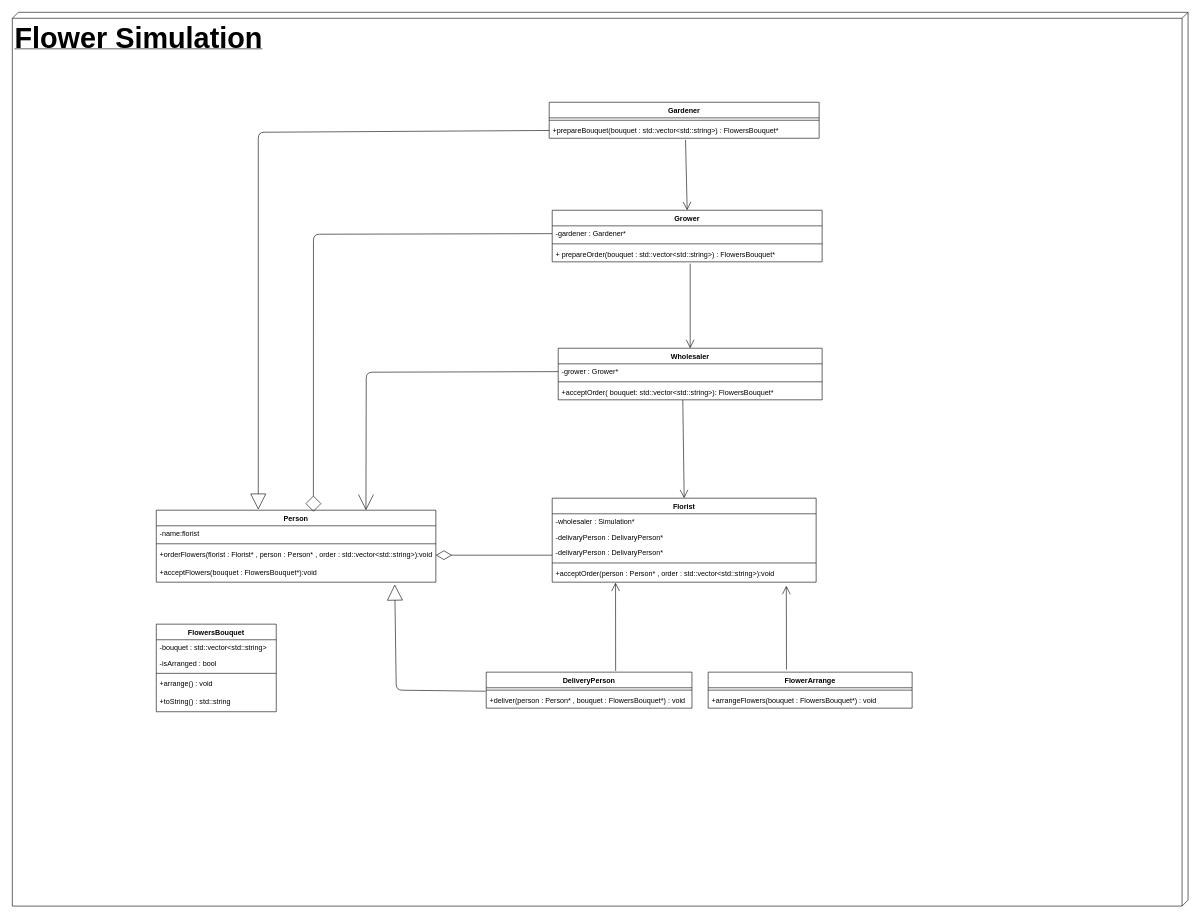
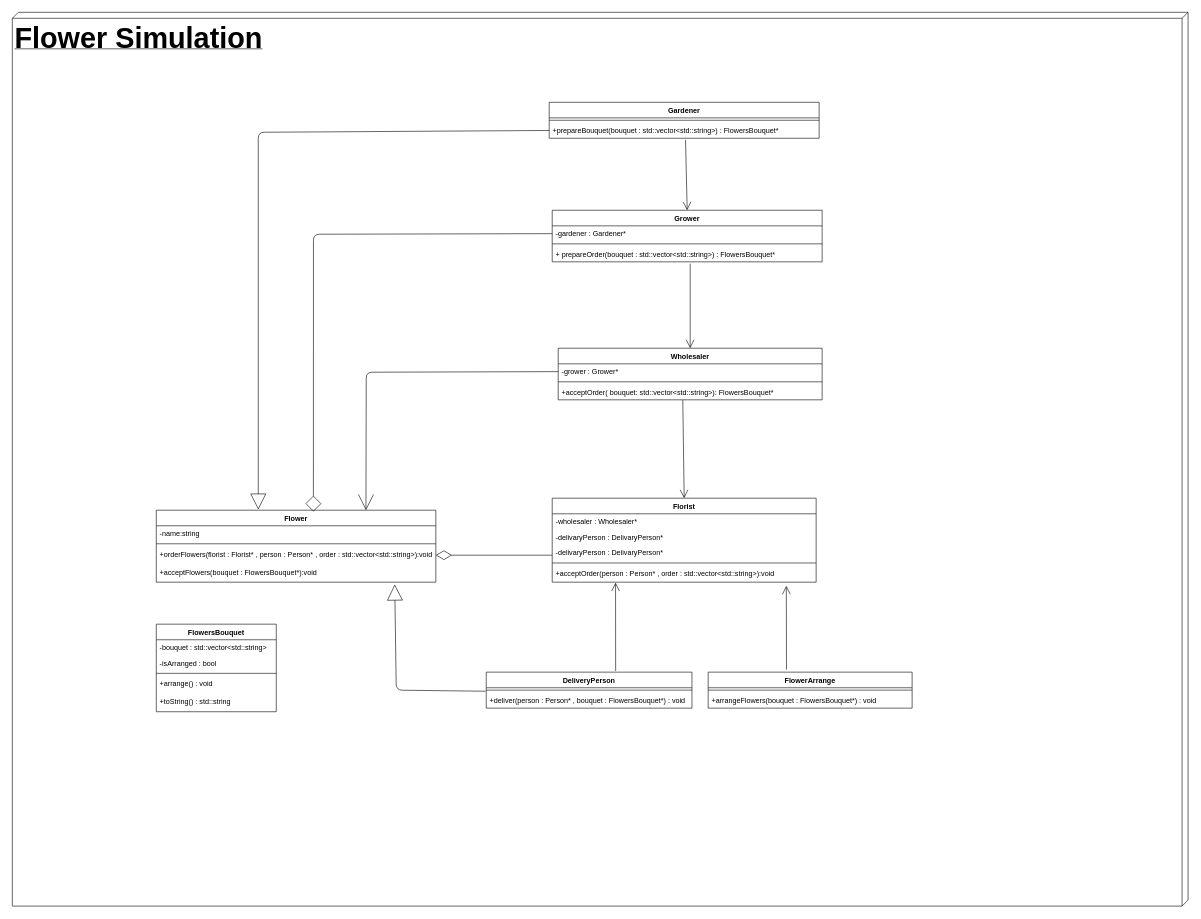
node "Person": label "Person" -> "Flower"
node "-wholesaler : Simulation*": label "-wholesaler : Simulation*" -> "-wholesaler : Wholesaler*"
node "-name:florist": label "-name:florist" -> "-name:string"
